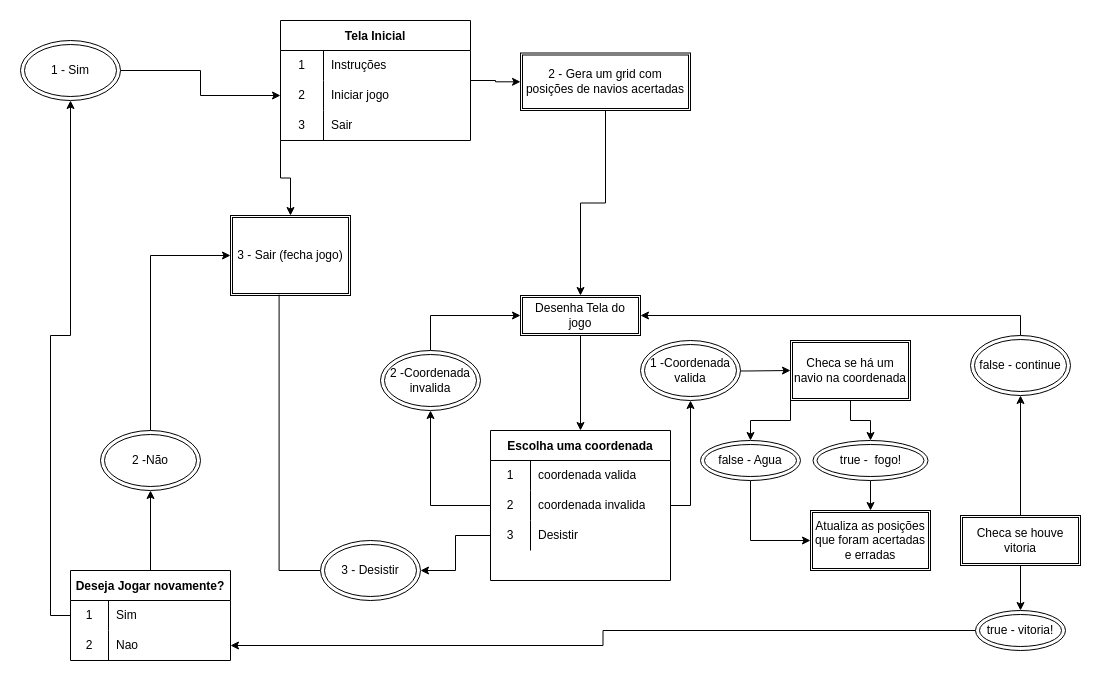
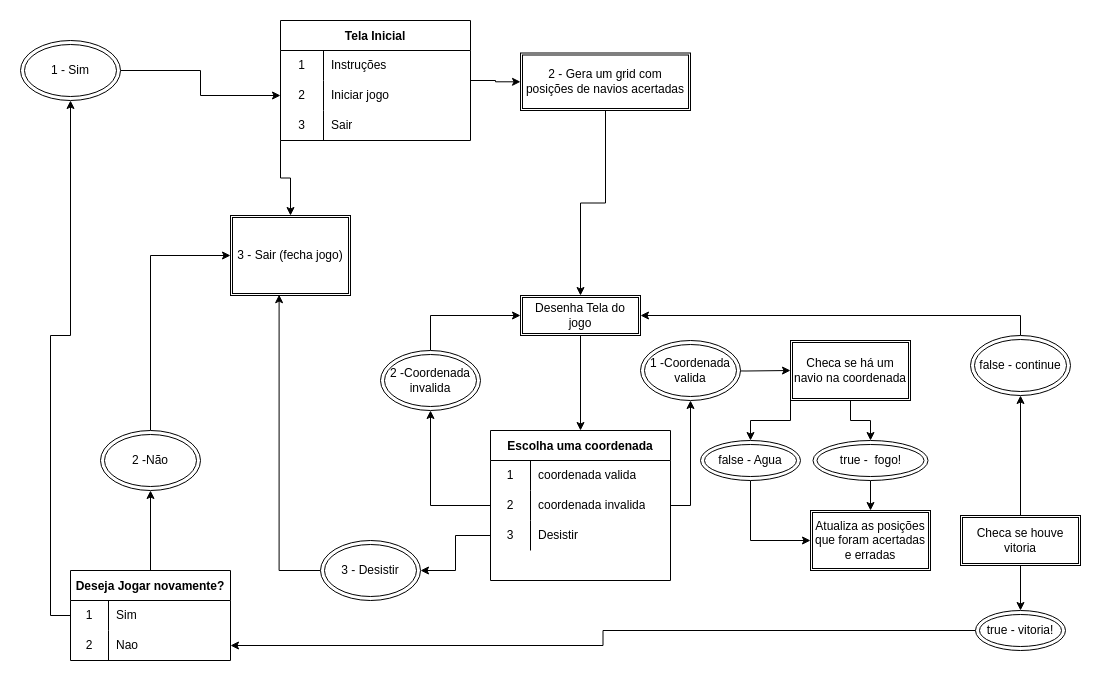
edge "3 - Sair (fecha jogo)" -- "3 - Desistir": arrowhead none -> classic
